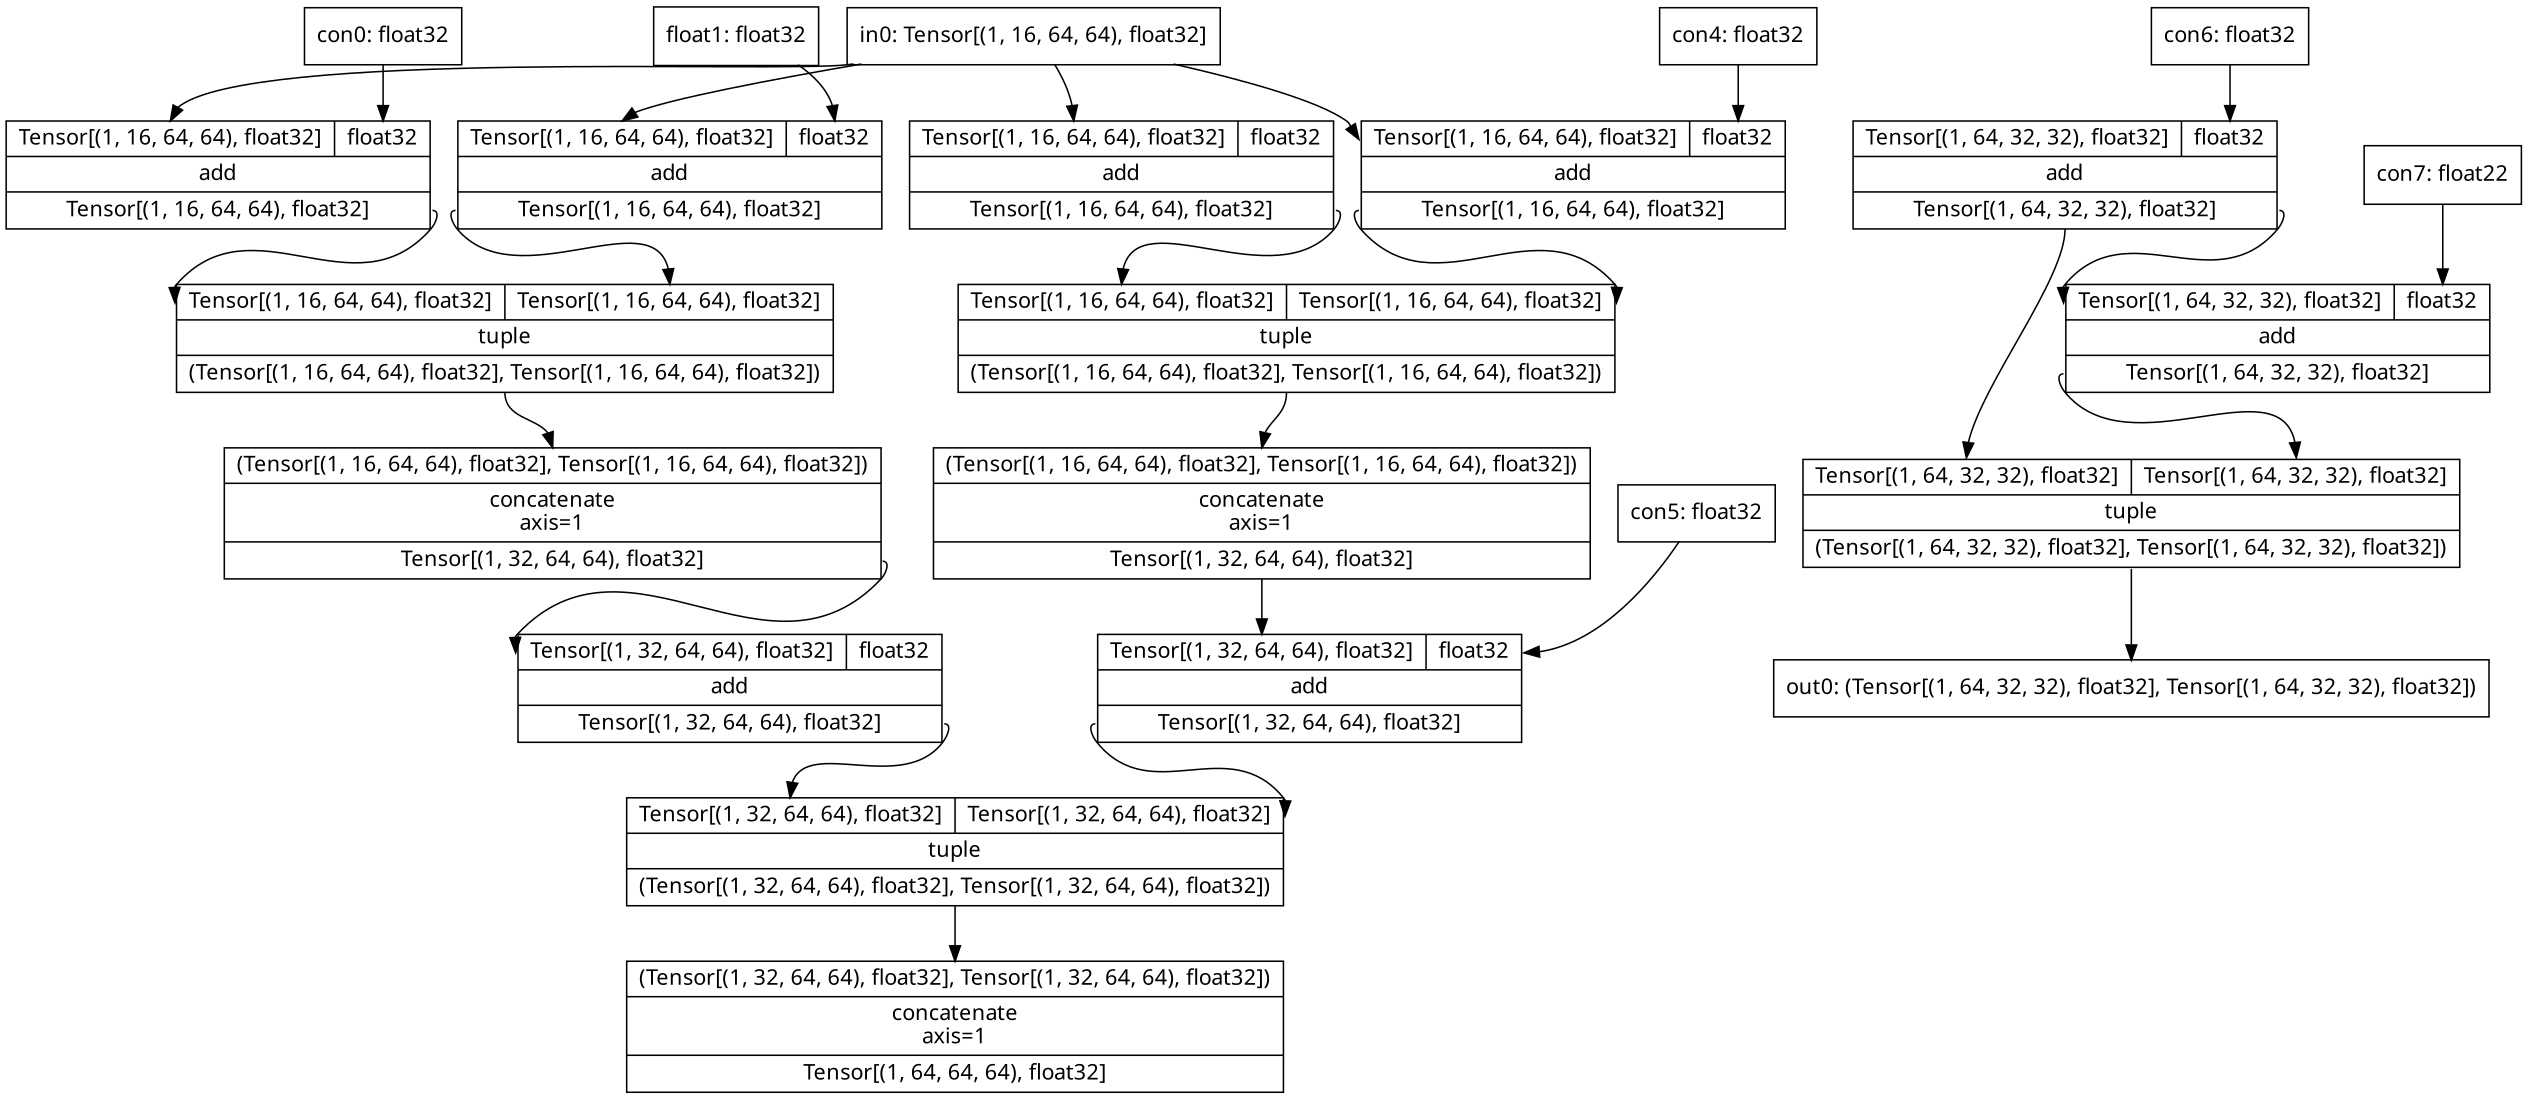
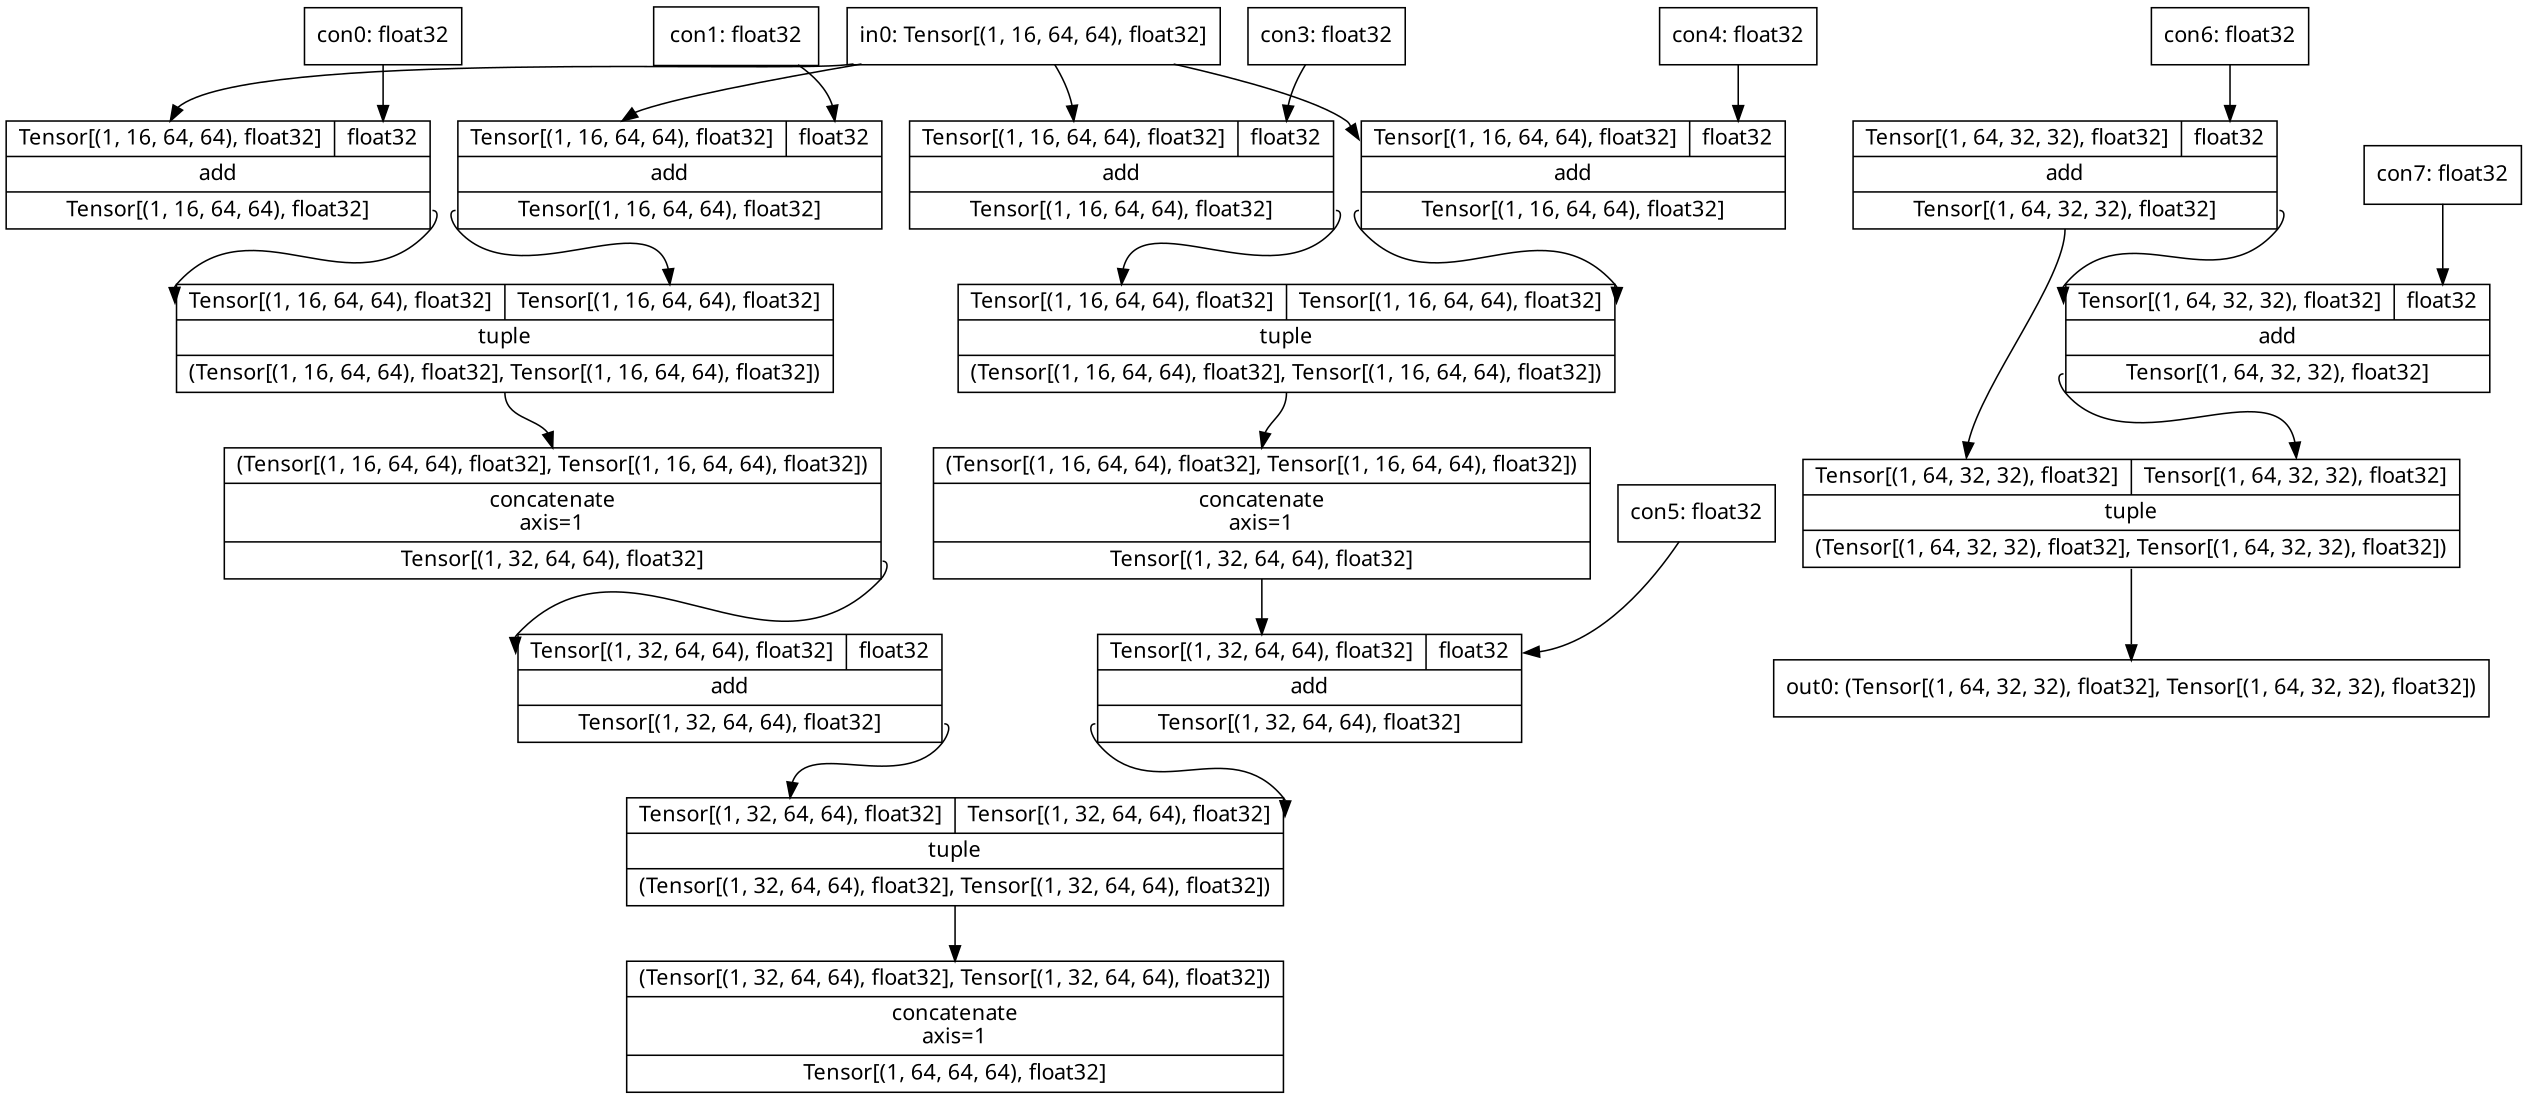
node "float1: float32": label "float1: float32" -> "con1: float32"
node "con3: float32": added
node "con7: float22": label "con7: float22" -> "con7: float32"
